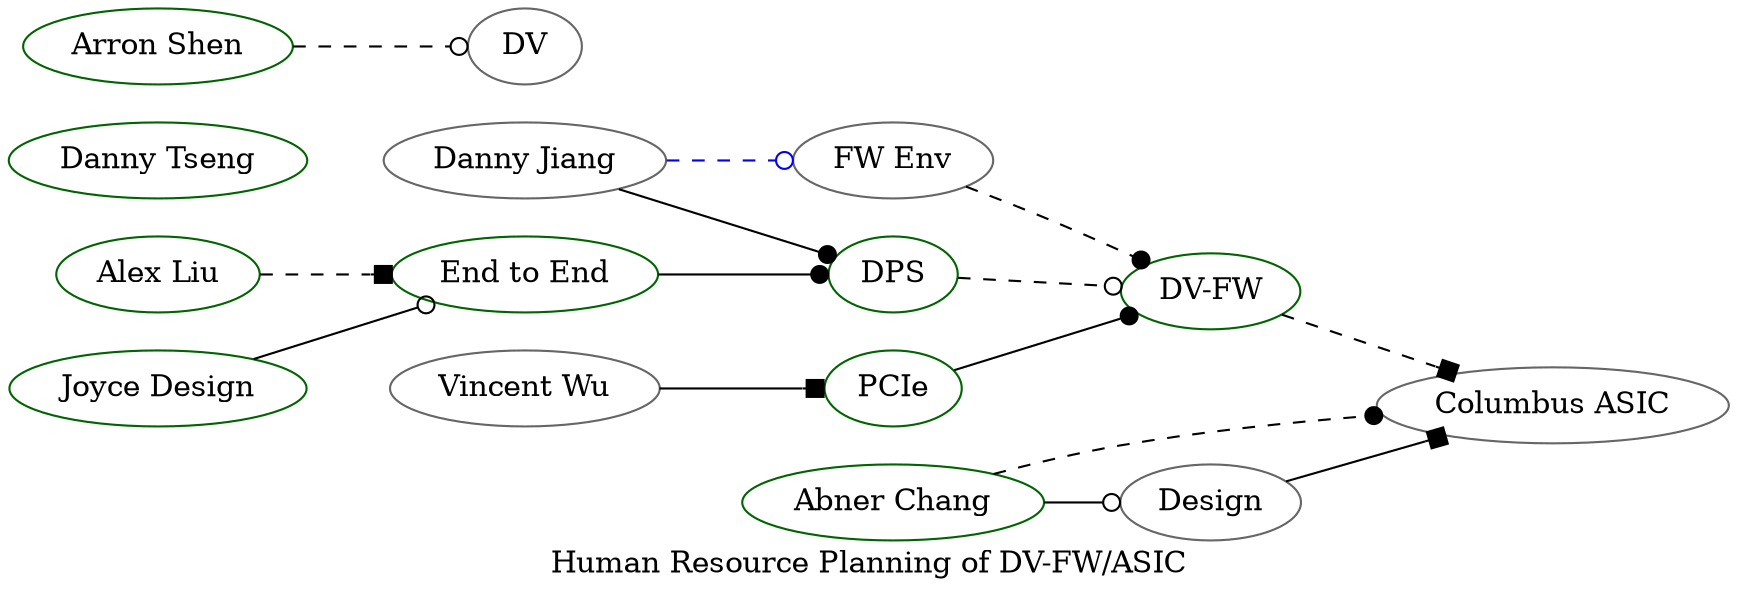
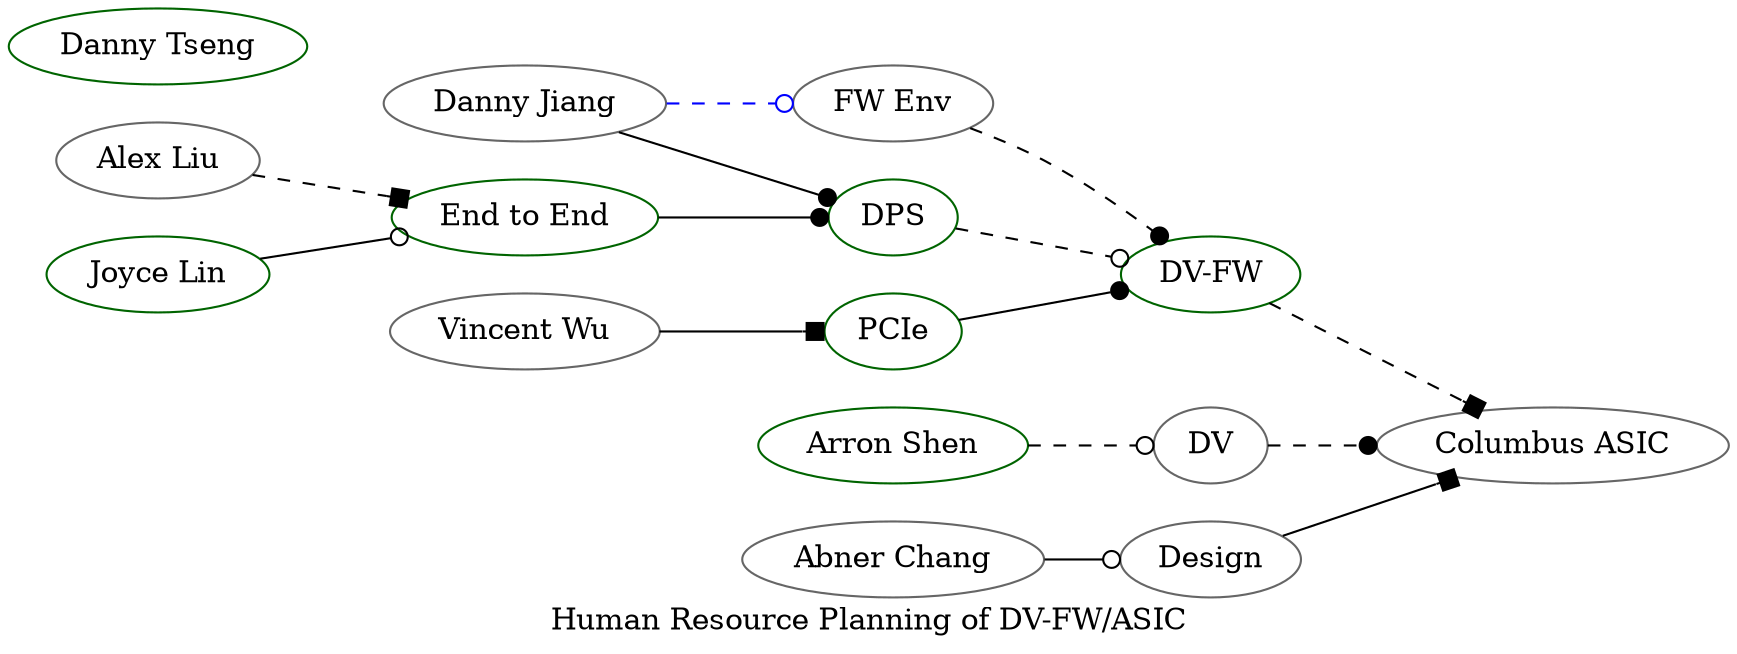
node "Alex Liu": color darkgreen -> gray40
node "Joyce Design": label "Joyce Design" -> "Joyce Lin"
edge "Abner Chang" -> "Columbus ASIC": now "DV" -> "Columbus ASIC"
node "Abner Chang": color darkgreen -> gray40
